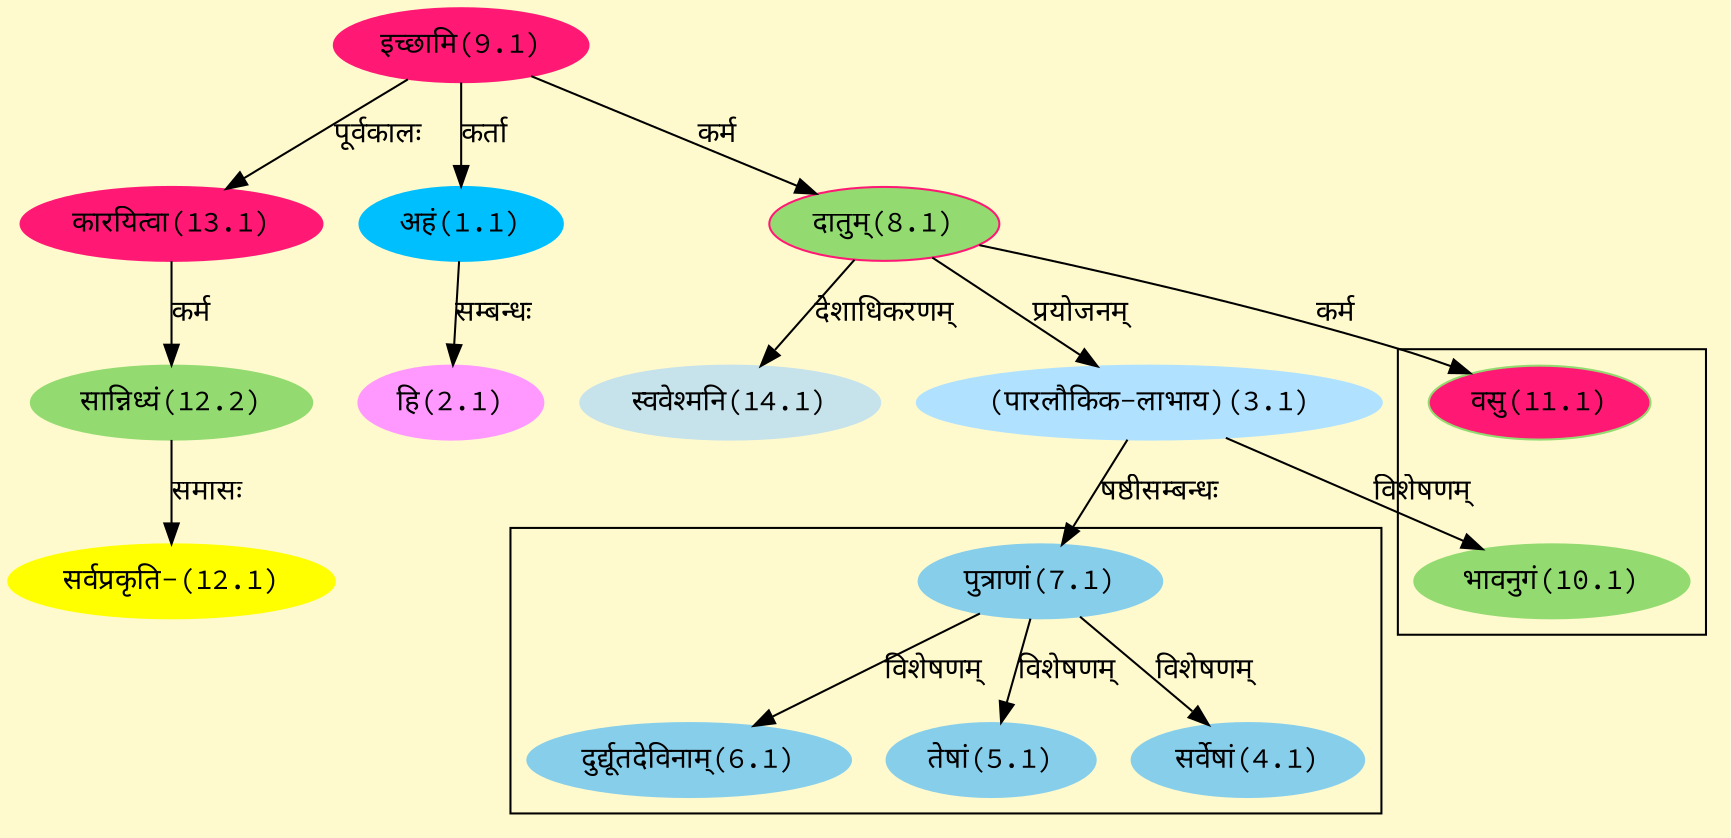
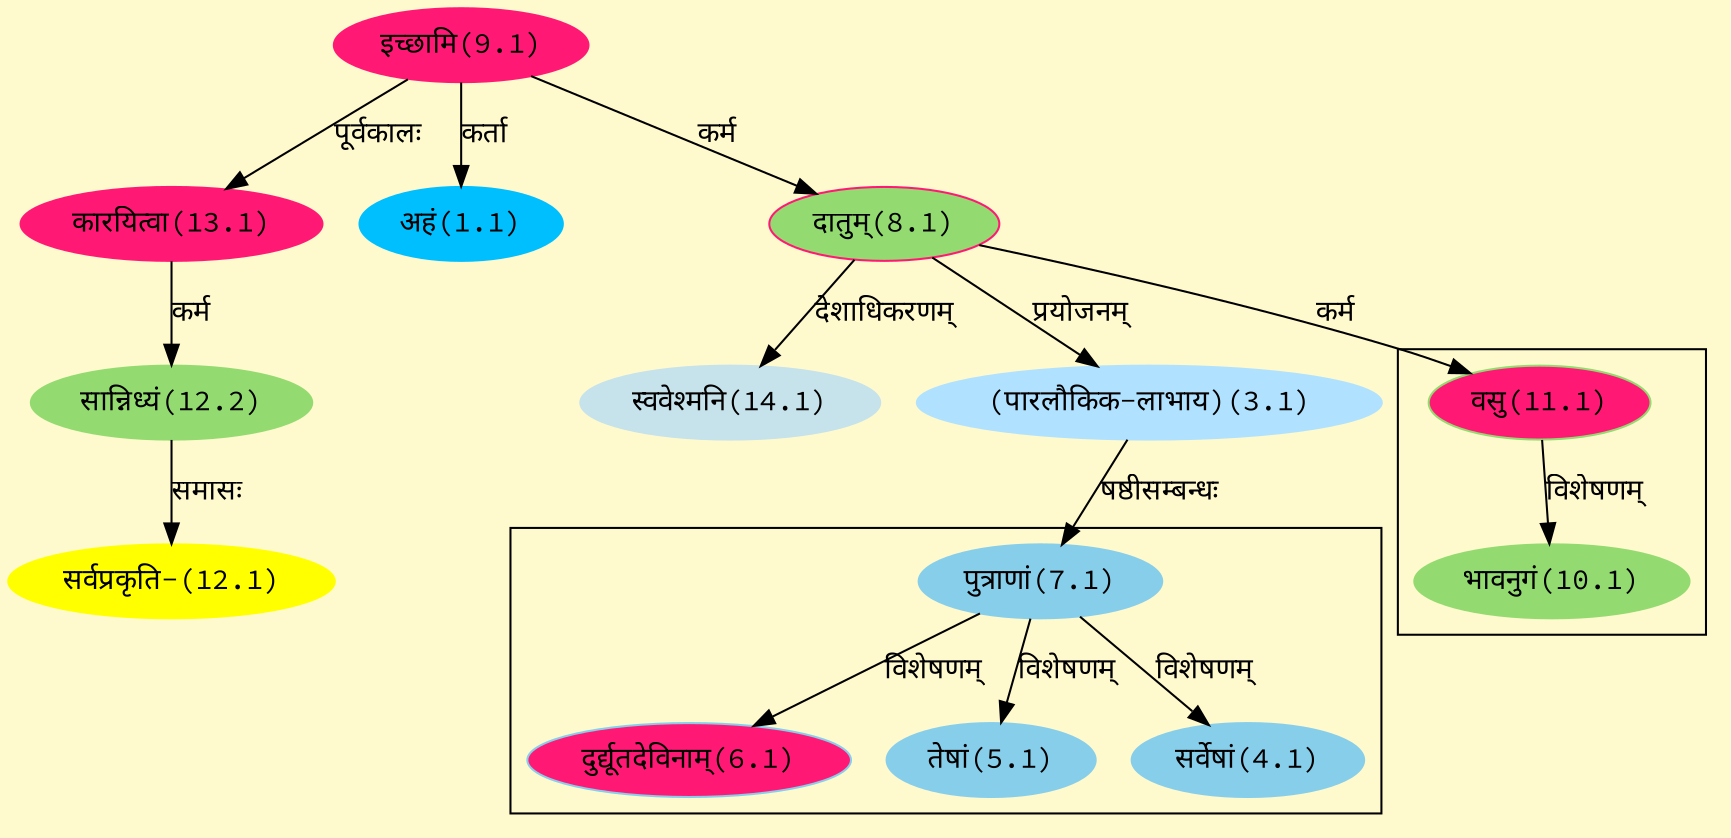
node "हि(2.1)": removed
edge "(पारलौकिक-लाभाय)(3.1)" -> "भावनुगं(10.1)": now "वसु(11.1)" -> "भावनुगं(10.1)"
node "दुर्द्यूतदेविनाम्(6.1)": fillcolor #87ceeb -> #ff1975
